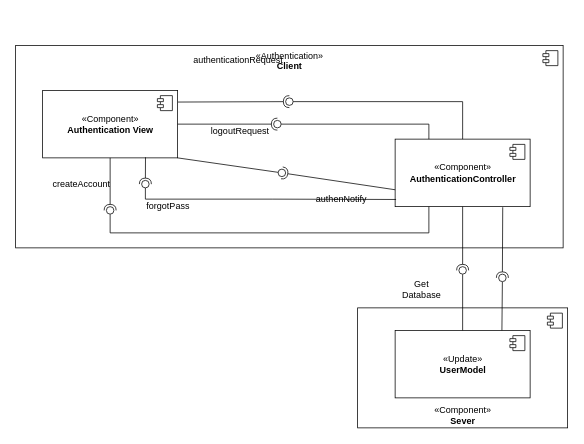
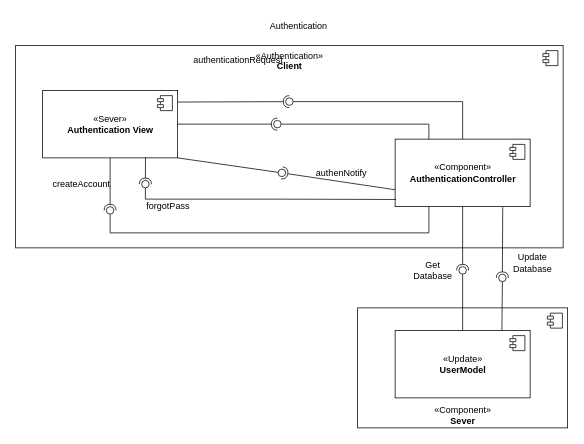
node "Authentication": added
node "«Component» Authentication View": label "«Component» Authentication View" -> "«Sever» Authentication View"
node "logoutRequest": removed
node "authenNotify": moved (341, 199) -> (341, 173)
node "Update Database": added
node "Get Database": moved (421, 289) -> (432, 270)
